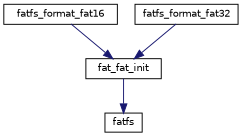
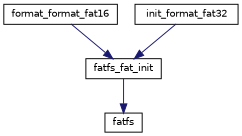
node "fatfs_format_fat16": label "fatfs_format_fat16" -> "format_format_fat16"
node "fatfs_format_fat32": label "fatfs_format_fat32" -> "init_format_fat32"
node "fat_fat_init": label "fat_fat_init" -> "fatfs_fat_init"
